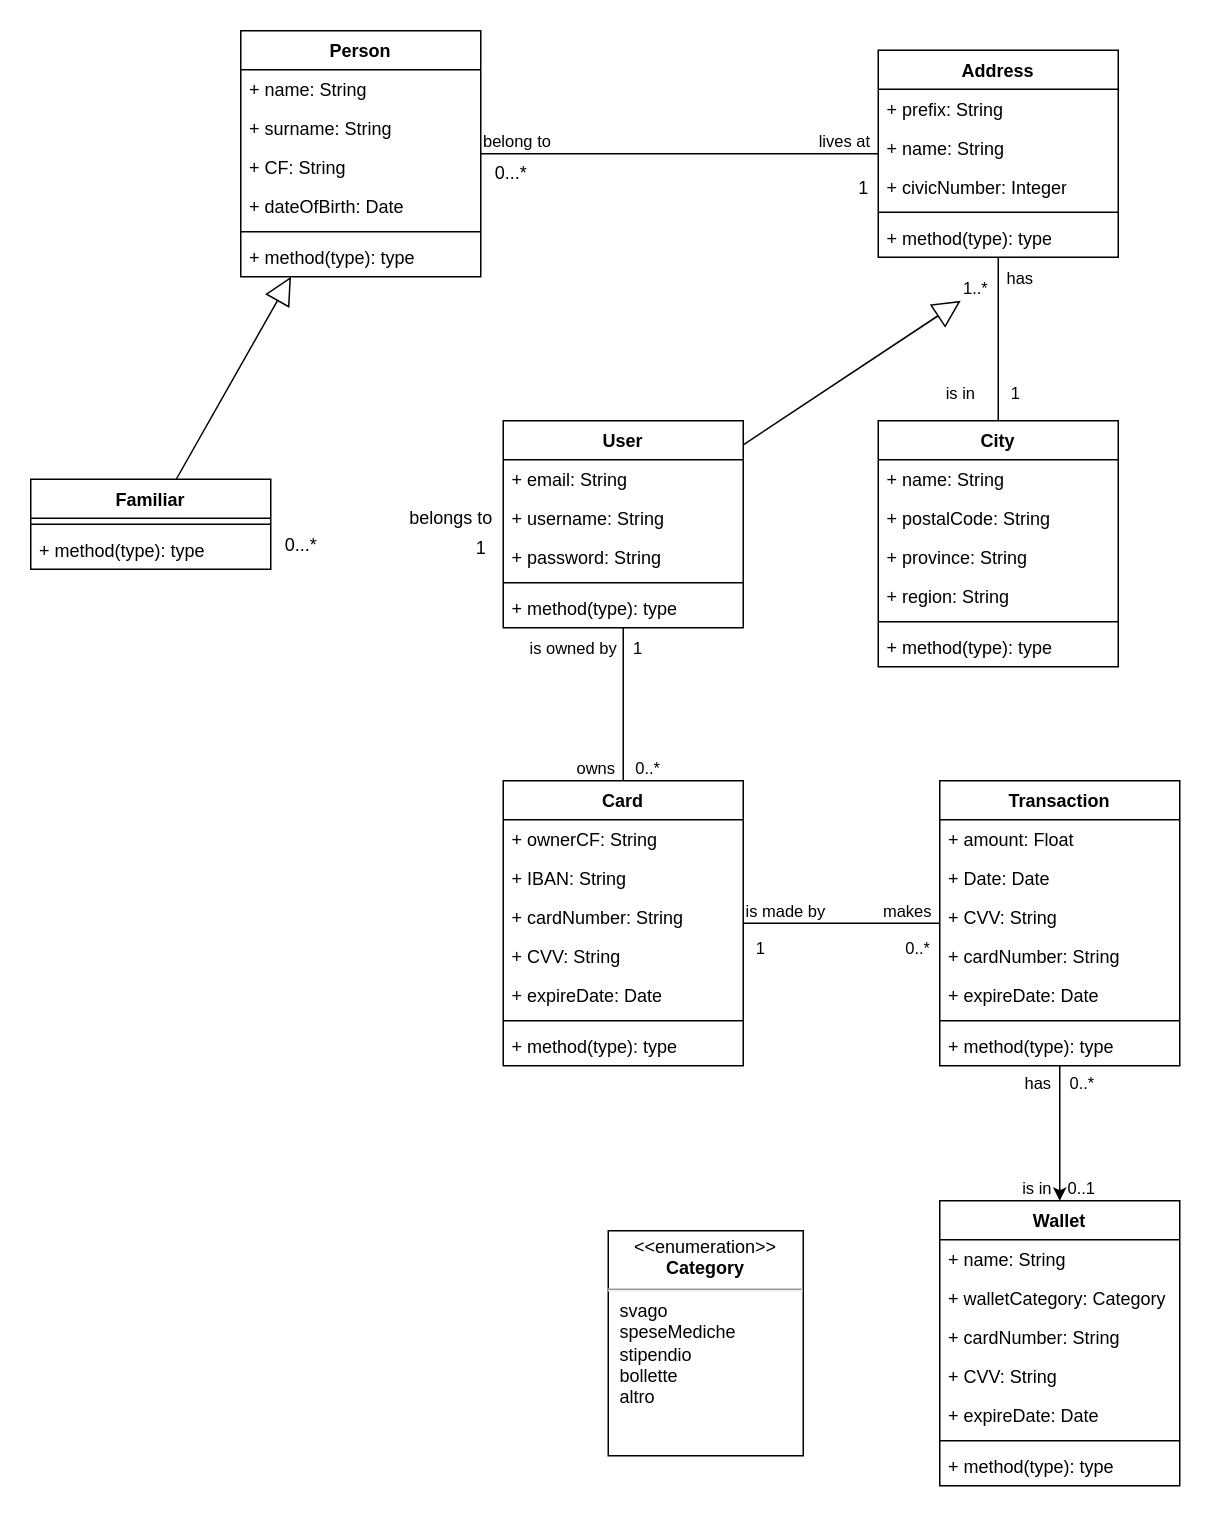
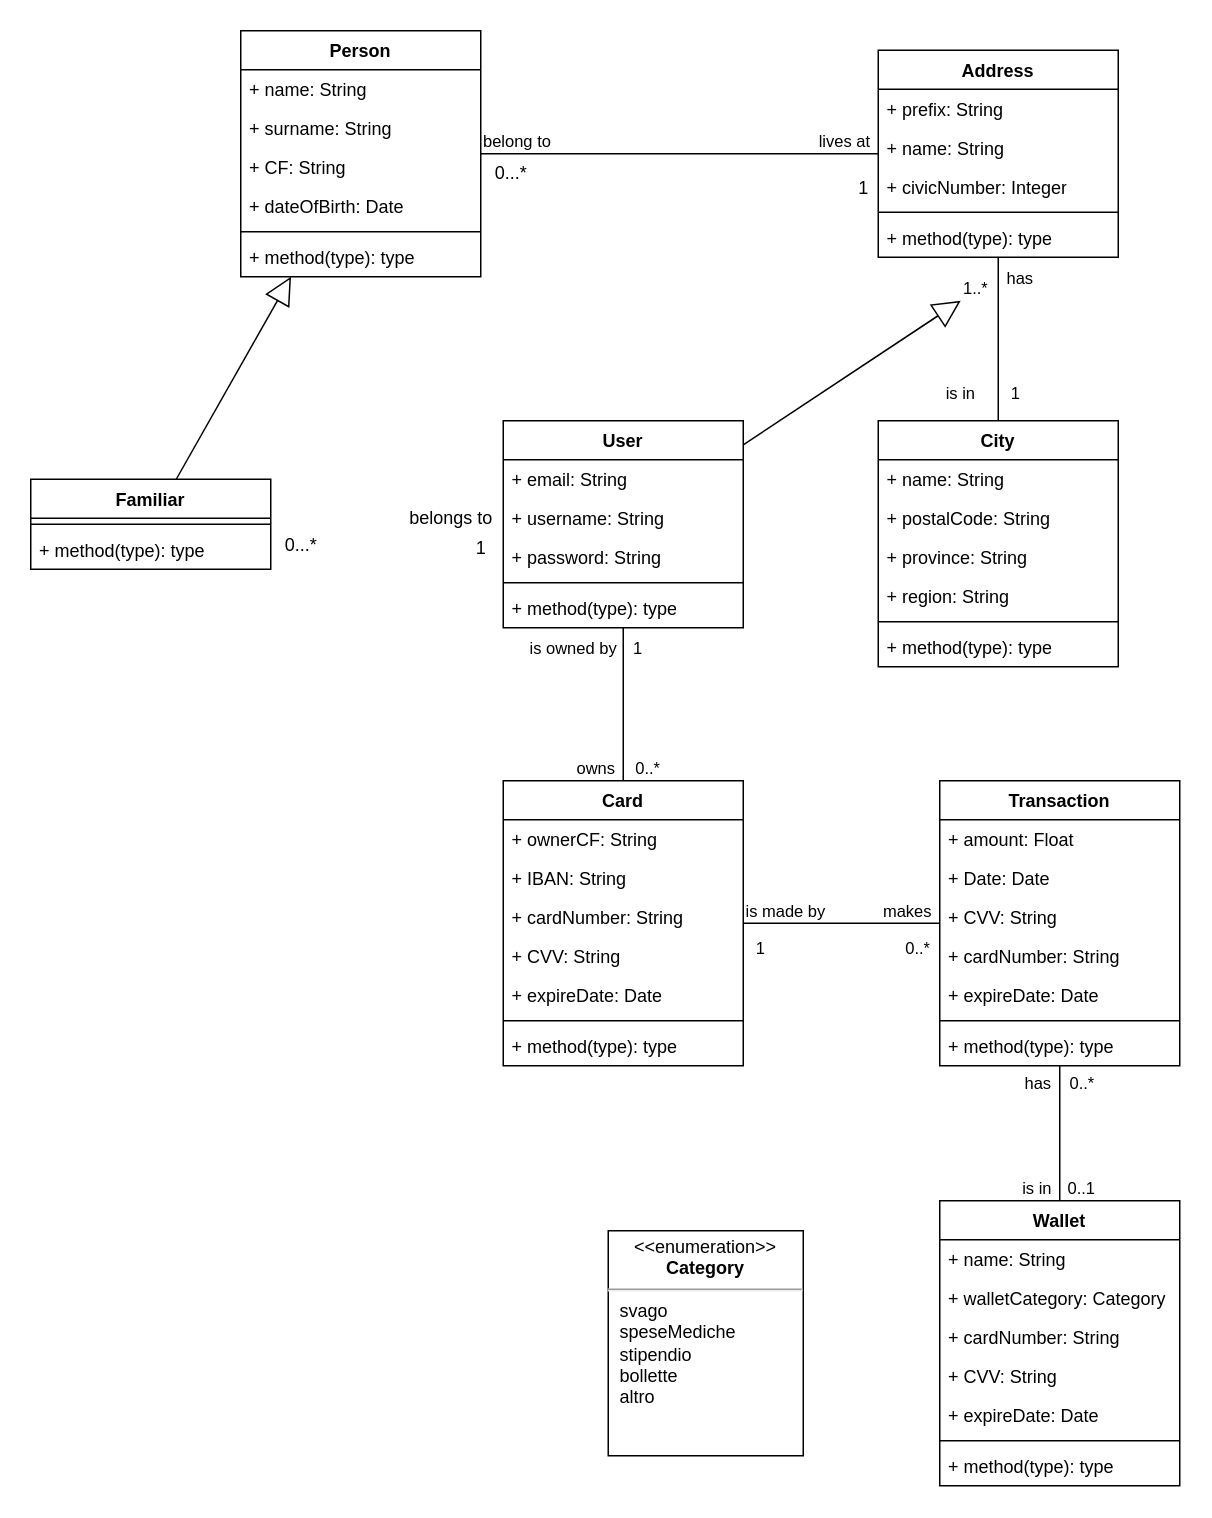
edge "Transaction" -> "Wallet": arrowhead classic -> none
